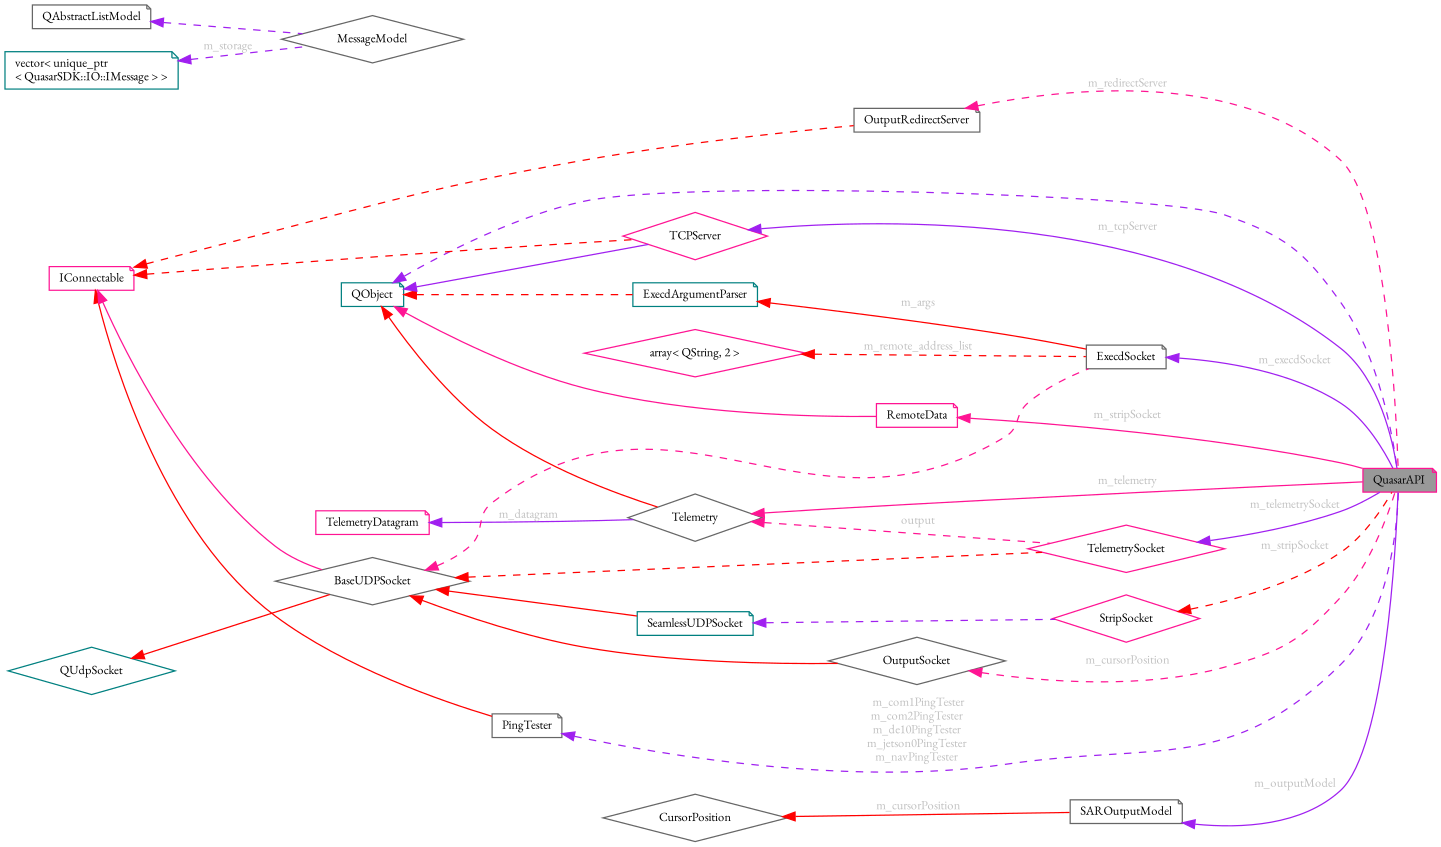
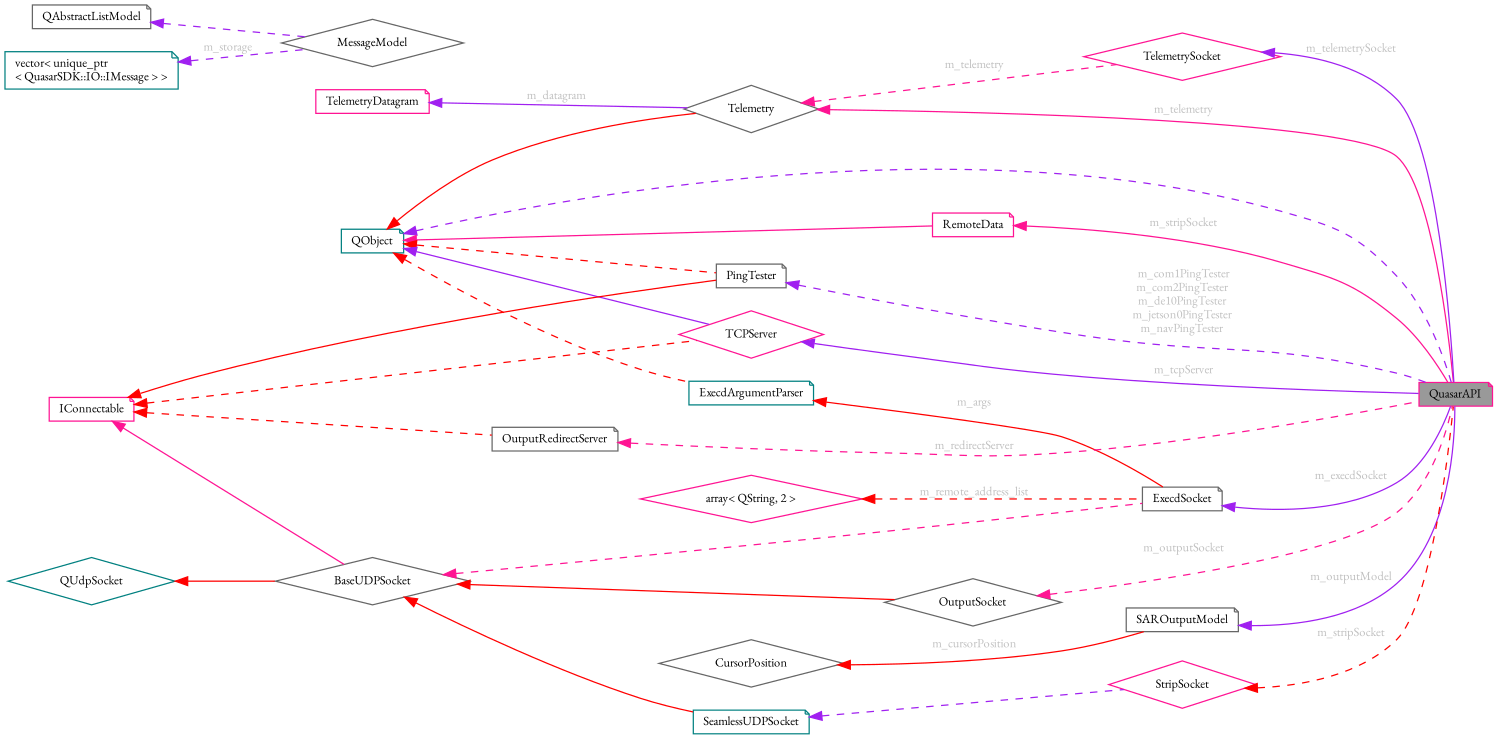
edge "PingTester" -> "QObject": added
edge "TelemetrySocket" -> "Telemetry": label " output" -> " m_telemetry"
edge "TelemetrySocket" -> "BaseUDPSocket": removed
edge "QuasarAPI" -> "OutputSocket": label " m_cursorPosition" -> " m_outputSocket"
